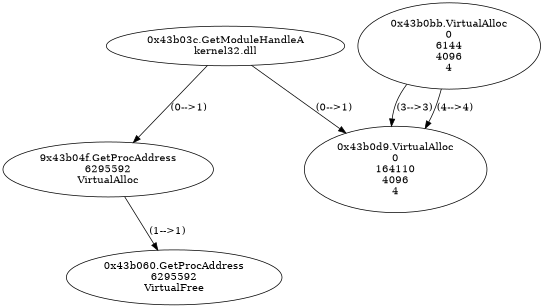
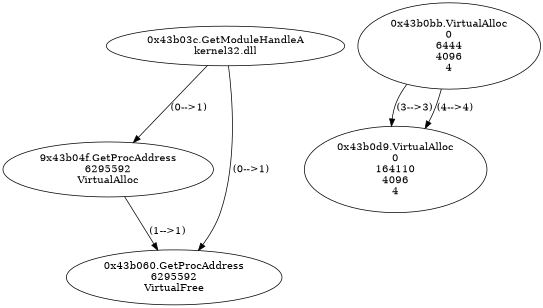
node "0x43b0bb.VirtualAlloc 0 6144 4096 4": label "0x43b0bb.VirtualAlloc 0 6144 4096 4" -> "0x43b0bb.VirtualAlloc 0 6444 4096 4"
edge "0x43b03c.GetModuleHandleA kernel32.dll" -> "0x43b0d9.VirtualAlloc 0 164110 4096 4": now "0x43b03c.GetModuleHandleA kernel32.dll" -> "0x43b060.GetProcAddress 6295592 VirtualFree"
